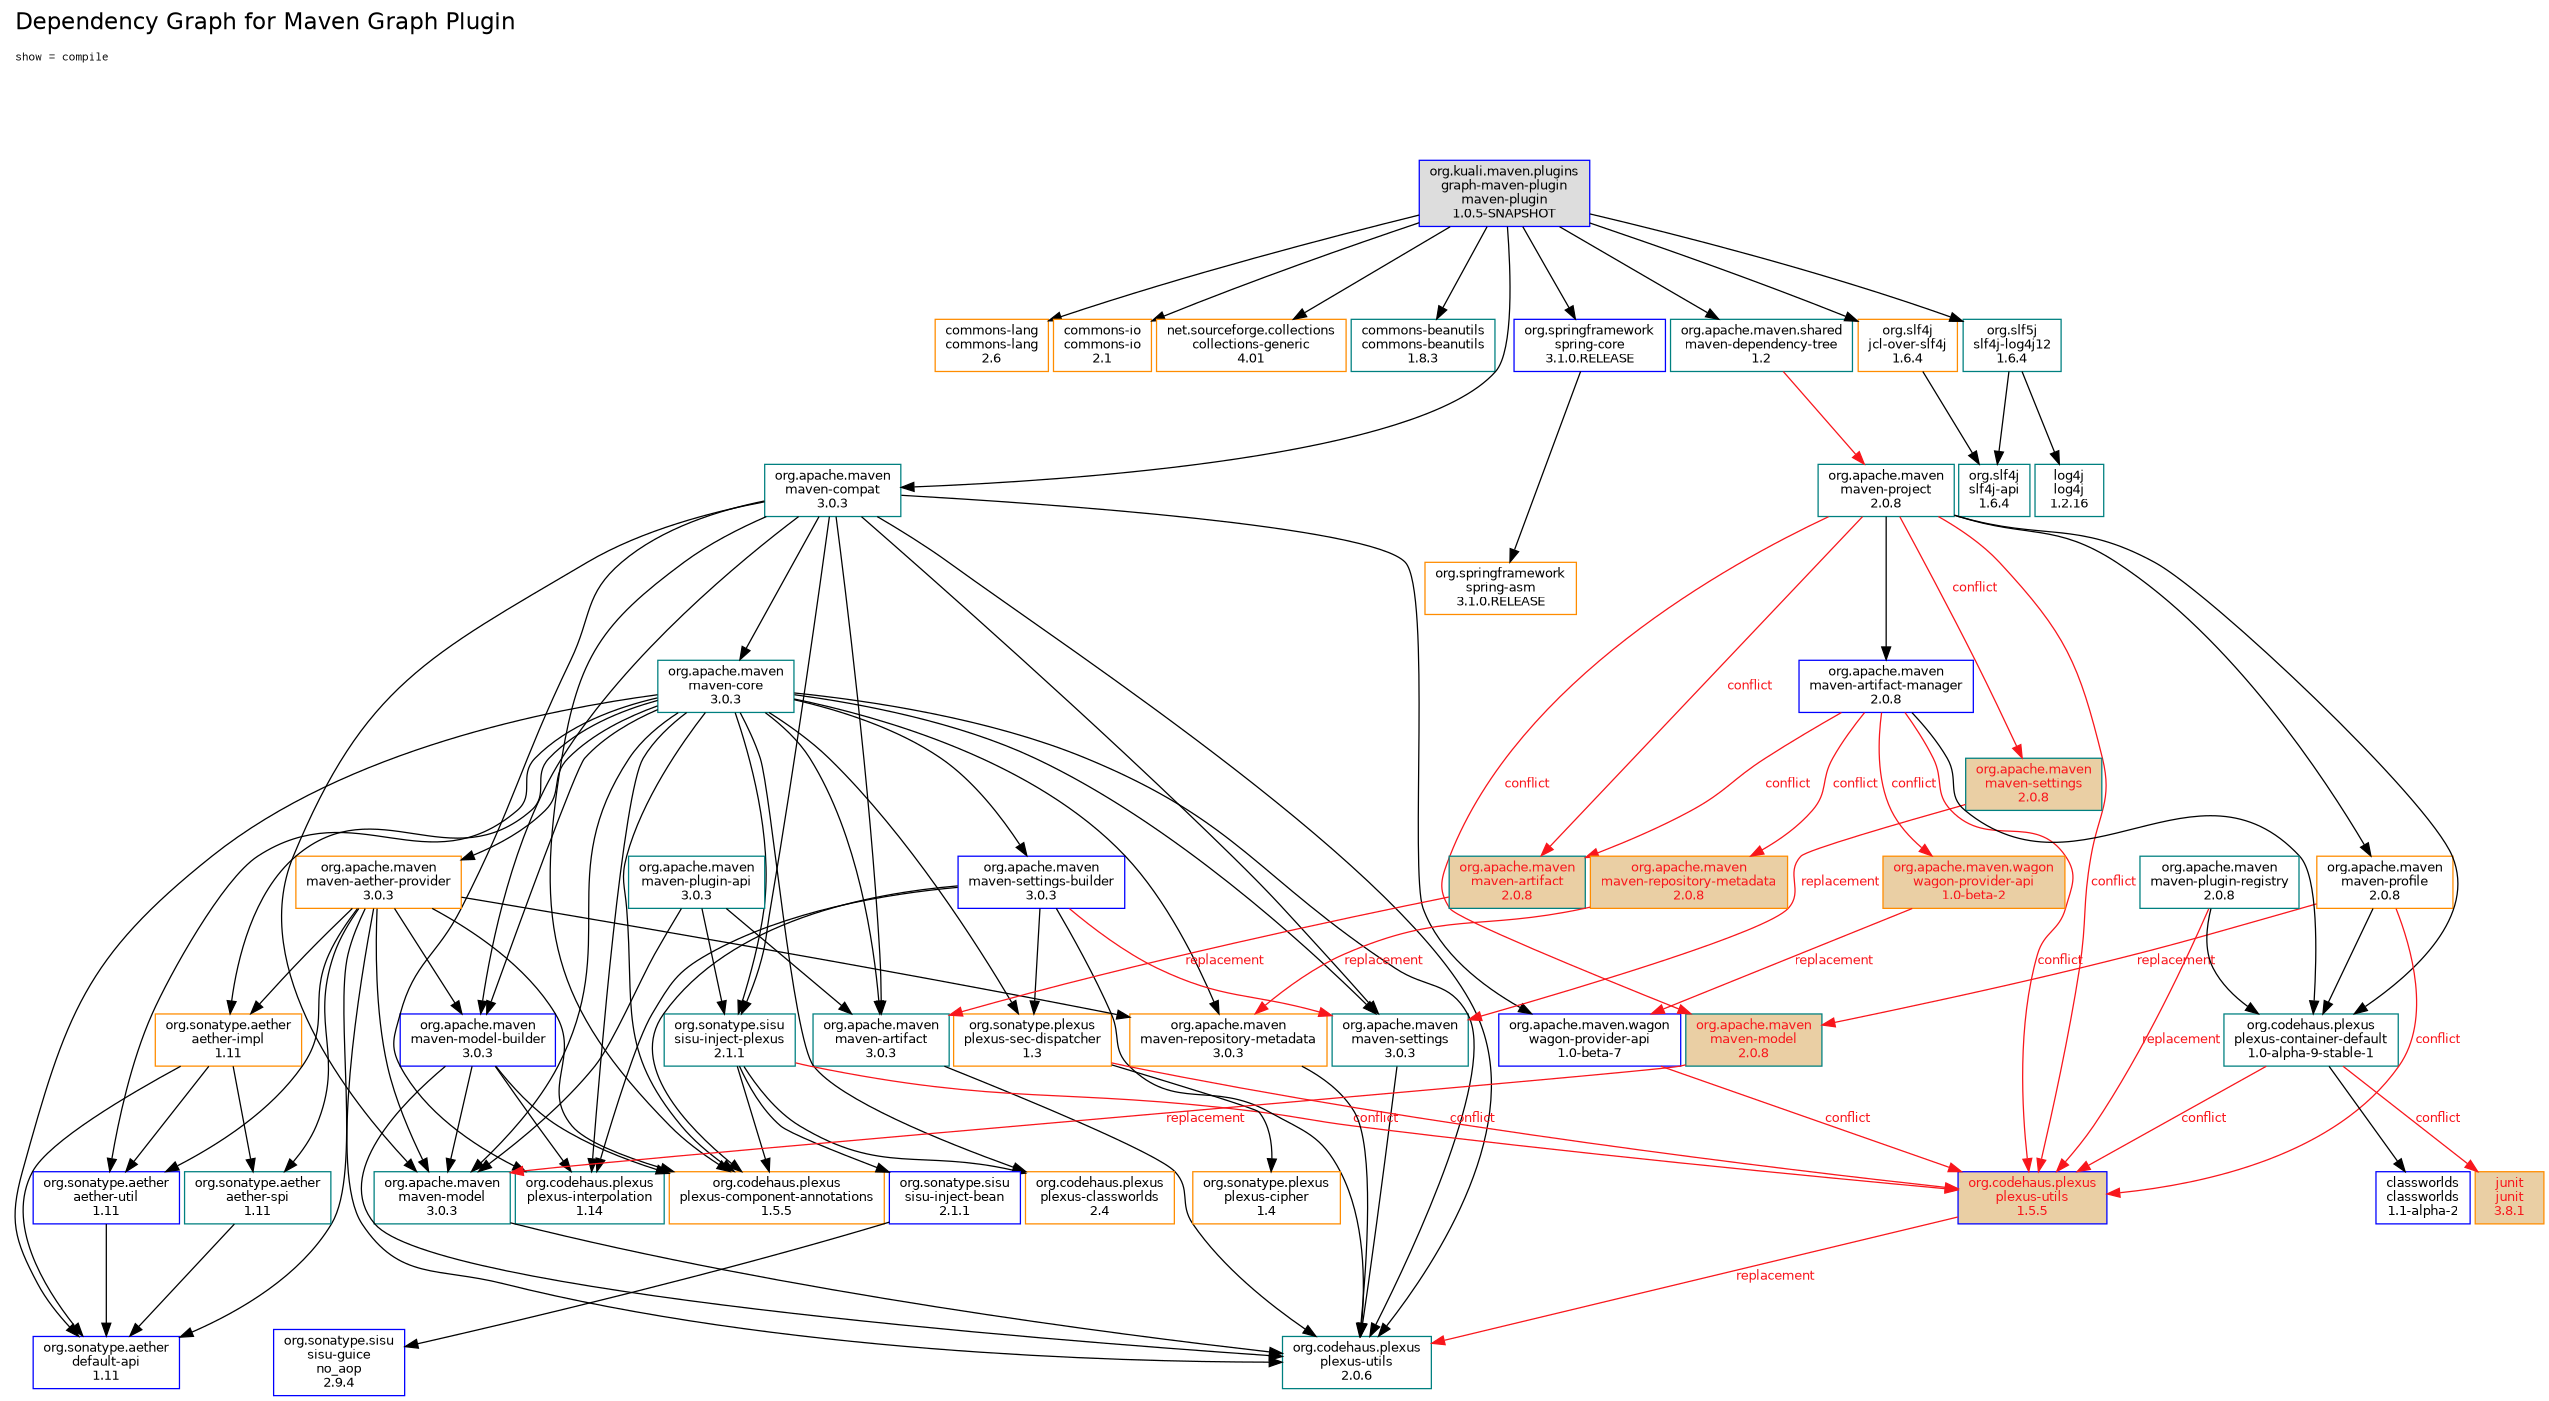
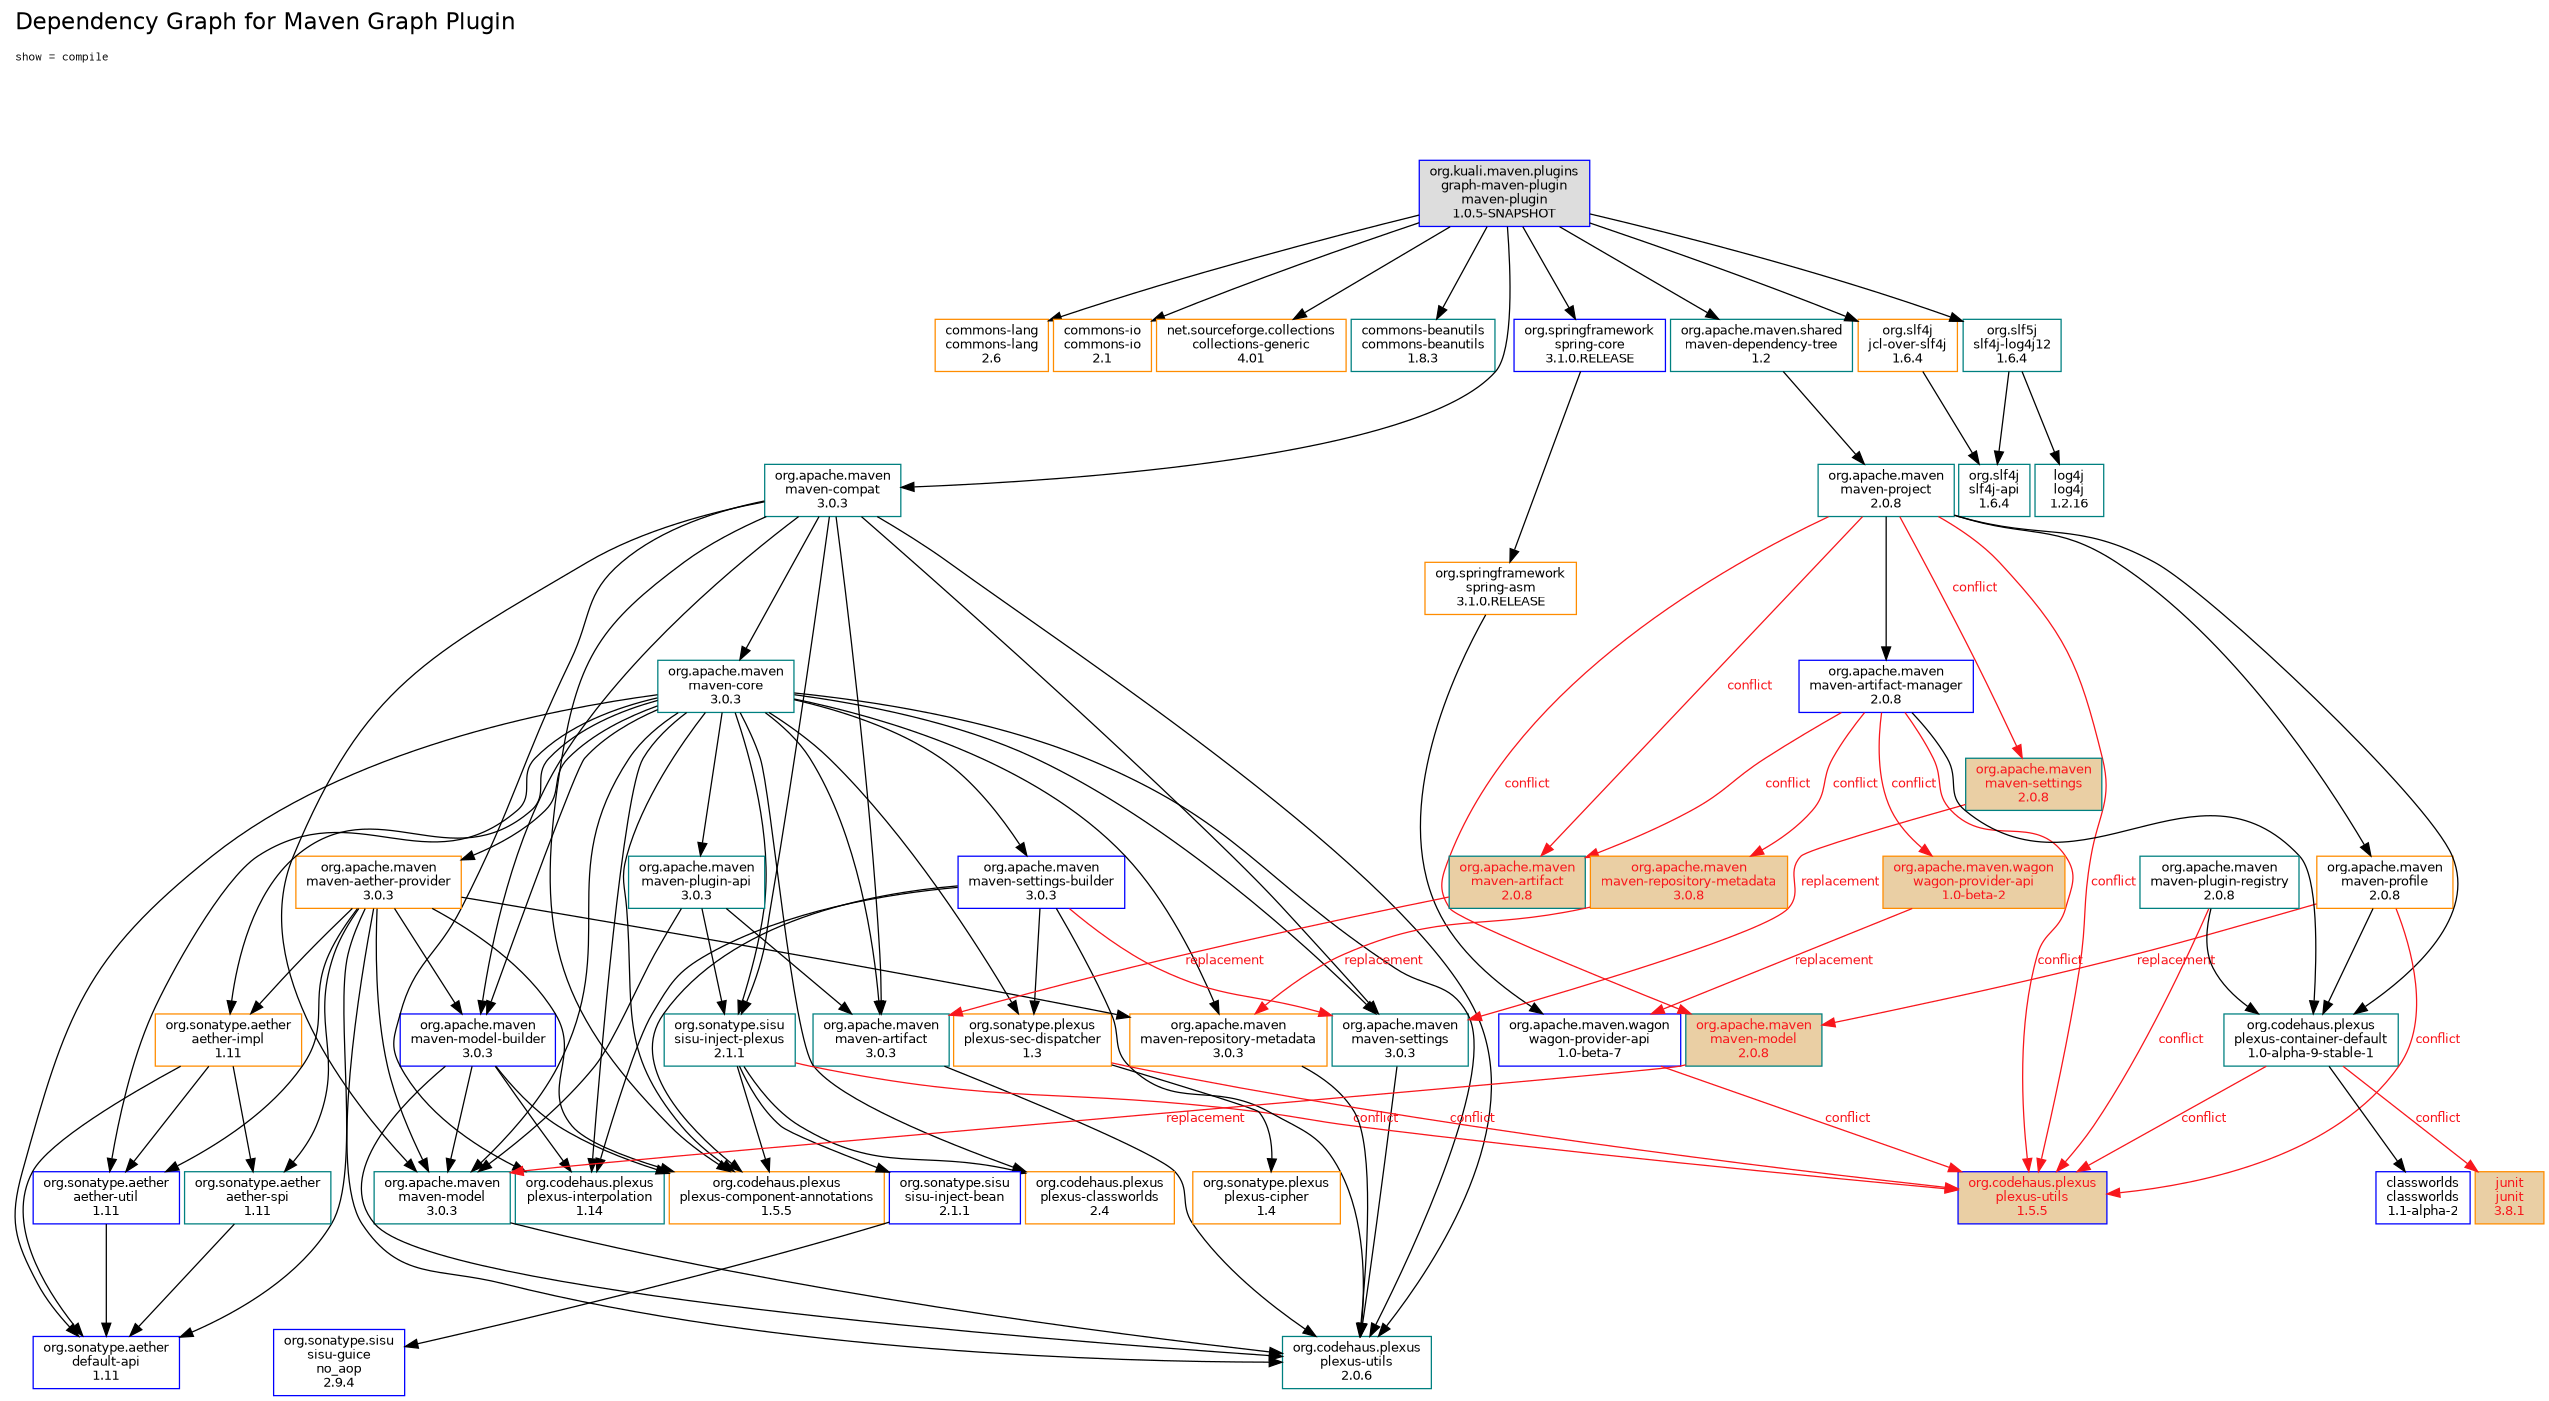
edge "org.apache.maven.shared maven-dependency-tree 1.2" -> "org.apache.maven maven-project 2.0.8": color #f8161c -> black
edge "org.apache.maven maven-compat 3.0.3" -> "org.apache.maven.wagon wagon-provider-api 1.0-beta-7": now "org.springframework spring-asm 3.1.0.RELEASE" -> "org.apache.maven.wagon wagon-provider-api 1.0-beta-7"
edge "org.apache.maven maven-core 3.0.3" -> "org.apache.maven maven-plugin-api 3.0.3": added
node "org.apache.maven maven-repository-metadata 2.0.8": label "org.apache.maven maven-repository-metadata 2.0.8" -> "org.apache.maven maven-repository-metadata 3.0.8"
edge "org.apache.maven maven-plugin-registry 2.0.8" -> "org.codehaus.plexus plexus-utils 1.5.5": label "replacement" -> "conflict"
edge "org.codehaus.plexus plexus-utils 1.5.5" -> "org.codehaus.plexus plexus-utils 2.0.6": removed, label "replacement"
